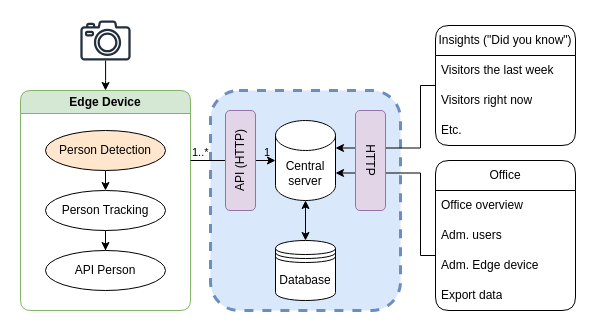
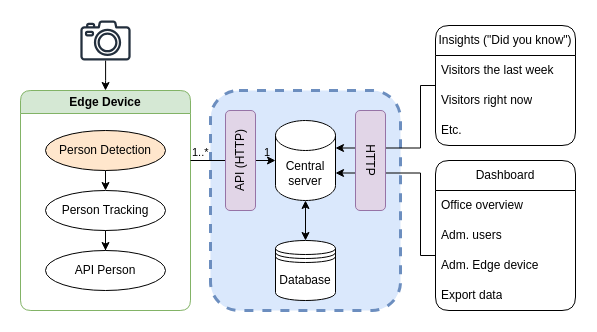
node "Office": label "Office" -> "Dashboard"
